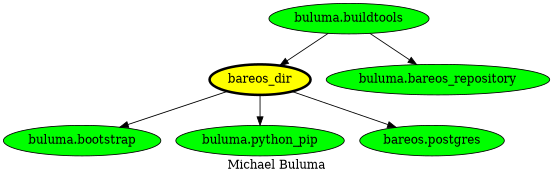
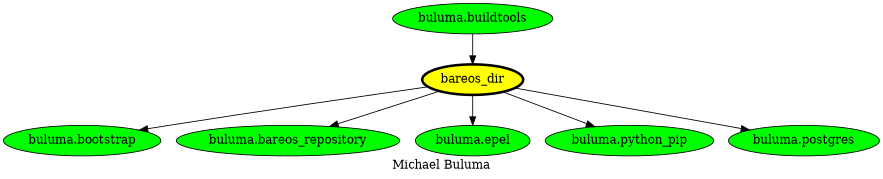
edge "buluma.buildtools" -> "buluma.bareos_repository": now "bareos_dir" -> "buluma.bareos_repository"
node "bareos.postgres": label "bareos.postgres" -> "buluma.postgres"
node "buluma.epel": added
